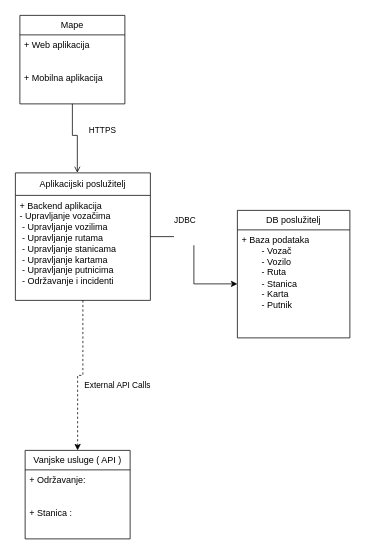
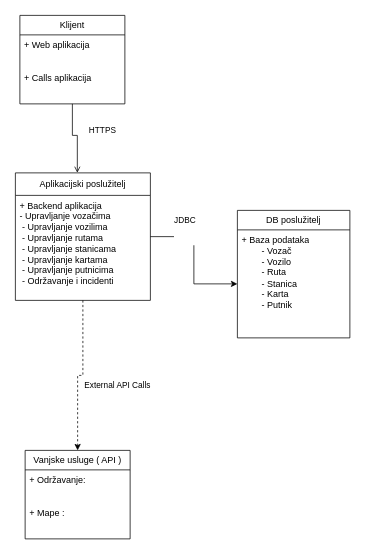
node "Mape": label "Mape" -> "Klijent"
node "+ Mobilna aplikacija": label "+ Mobilna aplikacija" -> "+ Calls aplikacija"
node "+ Stanica :": label "+ Stanica :" -> "+ Mape :"
